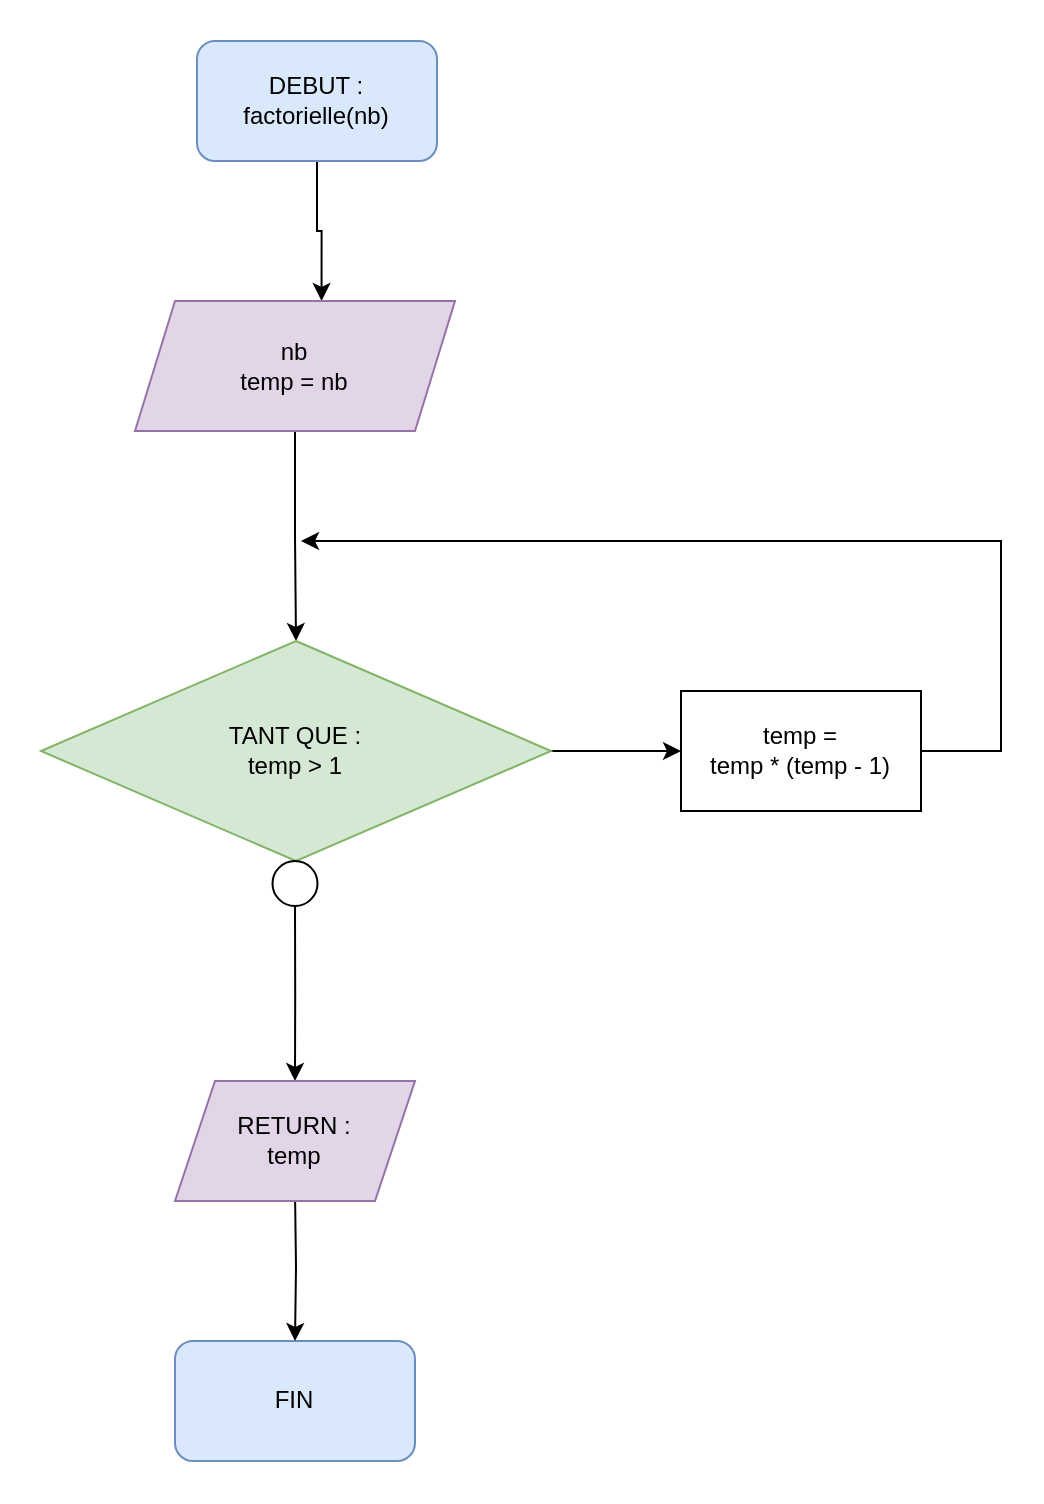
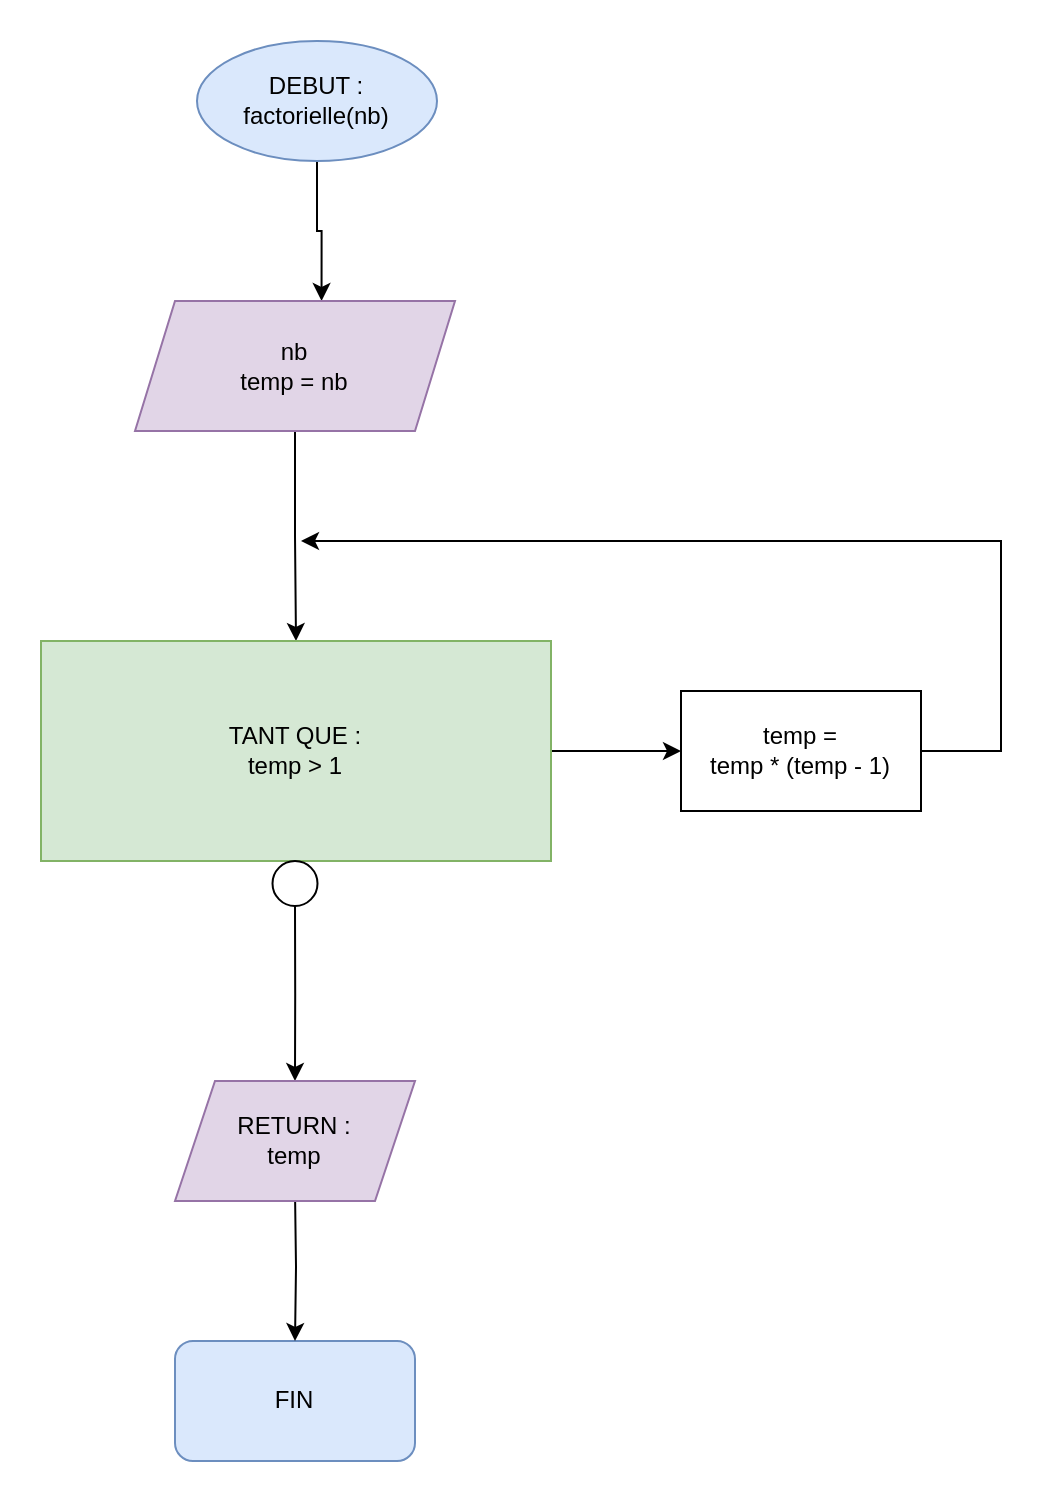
node "DEBUT : factorielle(nb)": shape rounded rectangle -> ellipse
node "TANT QUE : temp > 1": shape diamond -> rectangle
